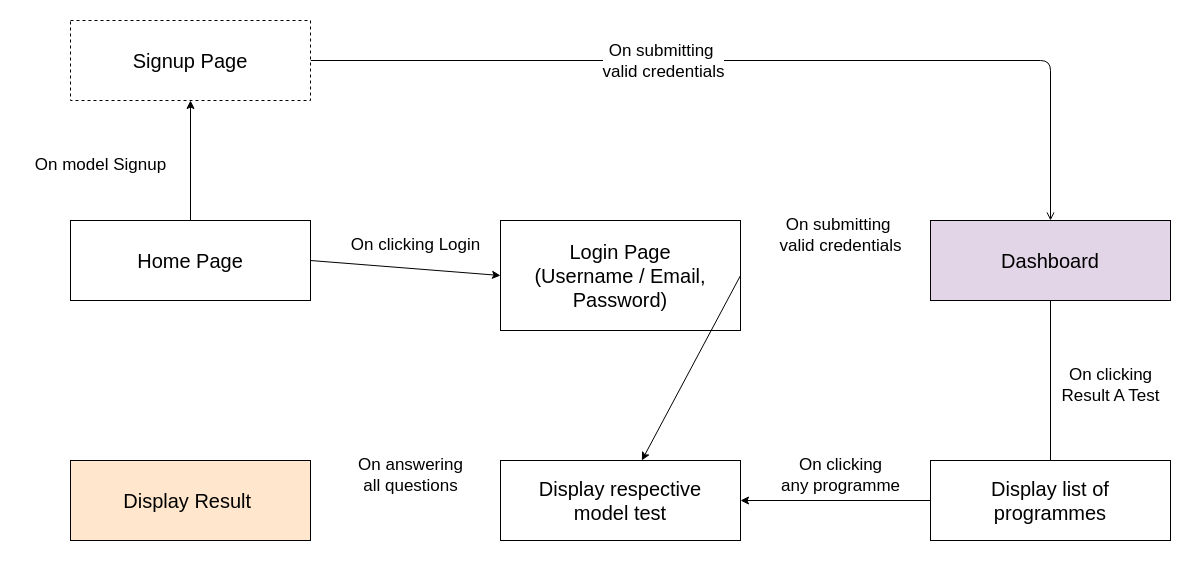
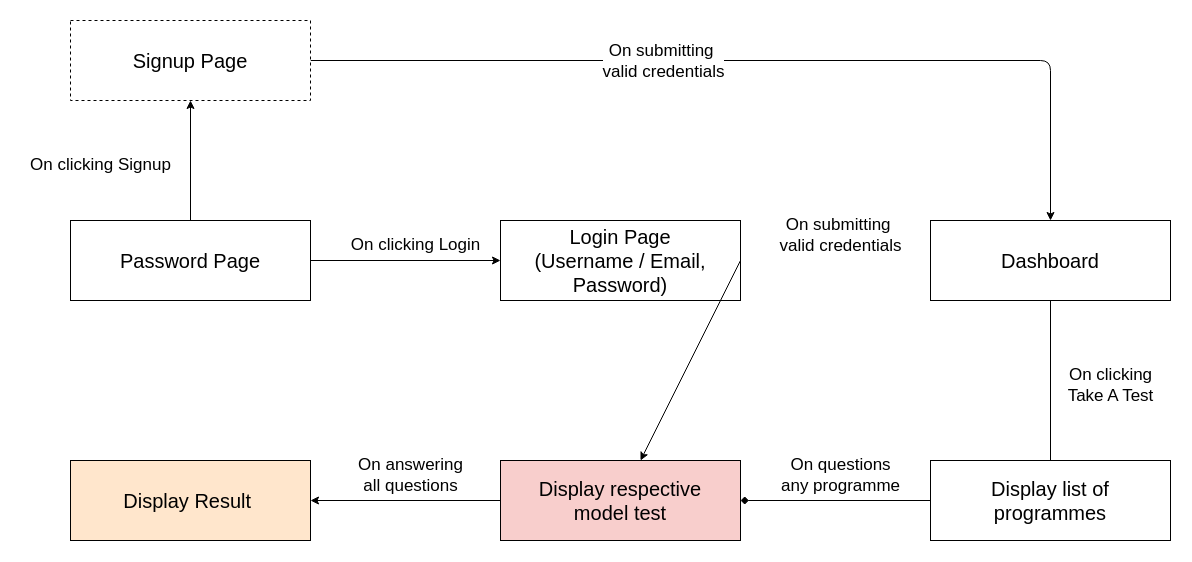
node "On model Signup": label "On model Signup" -> "On clicking Signup"
edge "Signup Page" -> "Dashboard": arrowhead open -> classic
node "Home Page": label "Home Page" -> "Password Page"
node "Dashboard": fillcolor #e1d5e7 -> #ffffff
node "Login Page (Username / Email, Password)": size 240x110 -> 240x80
node "On clicking Result A Test": label "On clicking Result A Test" -> "On clicking Take A Test"
node "On clicking any programme": label "On clicking any programme" -> "On questions any programme"
edge "Display respective model test" -> "Display Result": added
node "Display respective model test": fillcolor #ffffff -> #f8cecc
edge "Display list of programmes" -> "Display respective model test": arrowhead classic -> diamond
